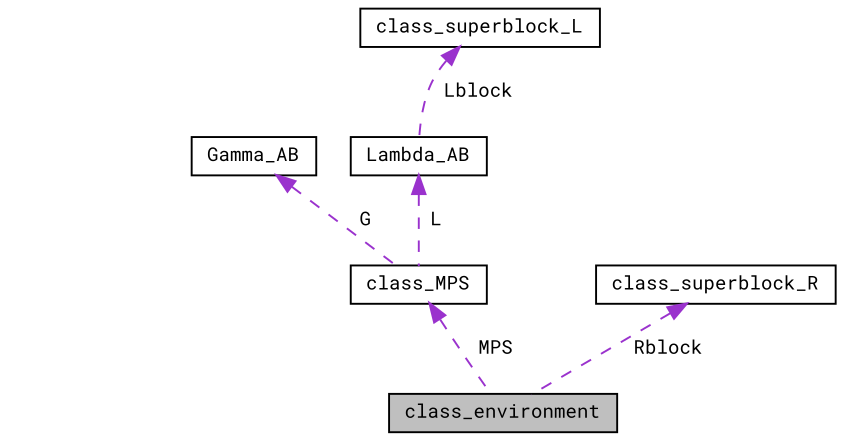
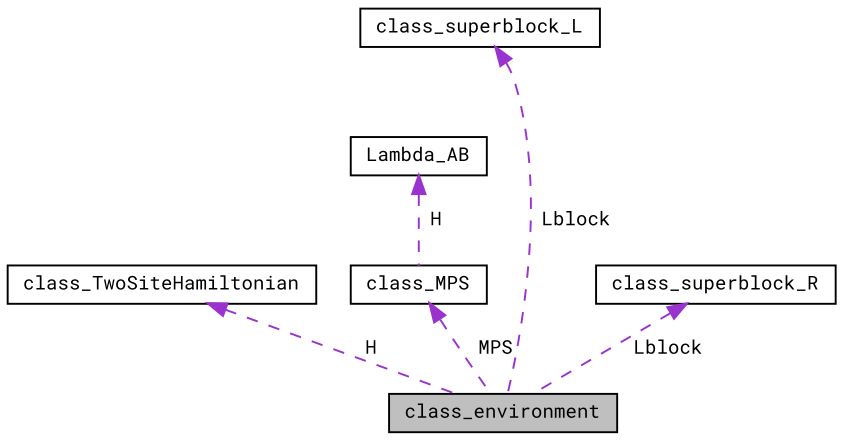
edge "Lambda_AB" -> "class_superblock_L": now "class_environment" -> "class_superblock_L"
node "Gamma_AB": removed
edge "class_MPS" -> "Lambda_AB": label " L" -> " H"
node "class_TwoSiteHamiltonian": added
edge "class_environment" -> "class_superblock_R": label " Rblock" -> " Lblock"
